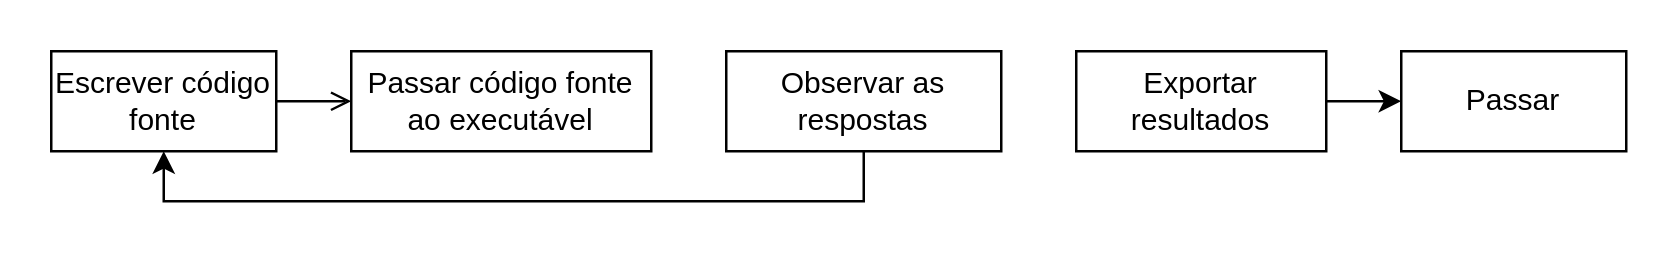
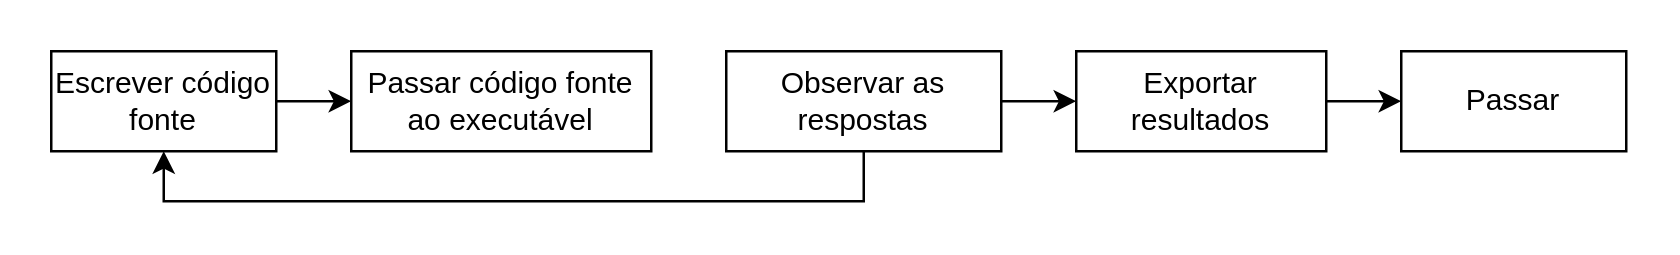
edge "Escrever código fonte" -> "Passar código fonte ao executável": arrowhead open -> classic
edge "Observar as respostas" -> "Exportar resultados": added
